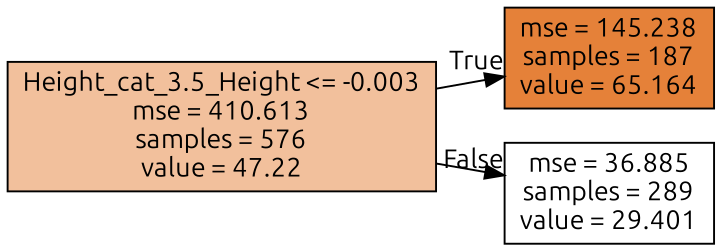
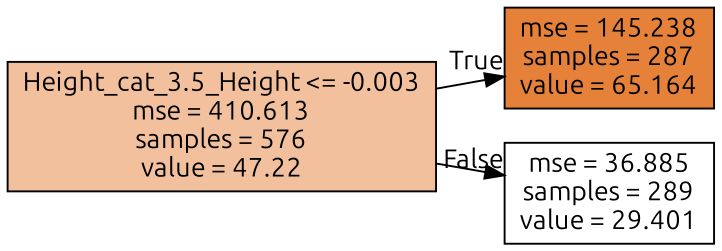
node "mse = 145.238 samples = 187 value = 65.164": label "mse = 145.238 samples = 187 value = 65.164" -> "mse = 145.238 samples = 287 value = 65.164"
